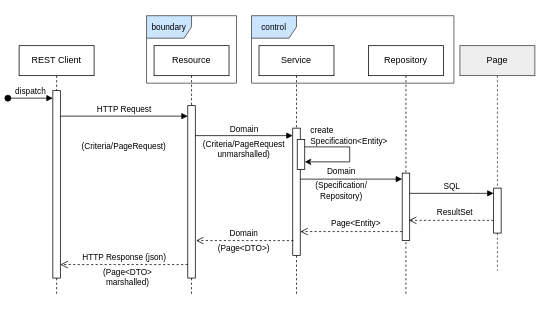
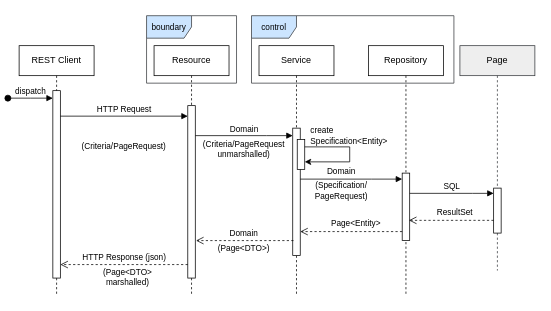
node "(Specification/ Repository)": label "(Specification/ Repository)" -> "(Specification/ PageRequest)"
